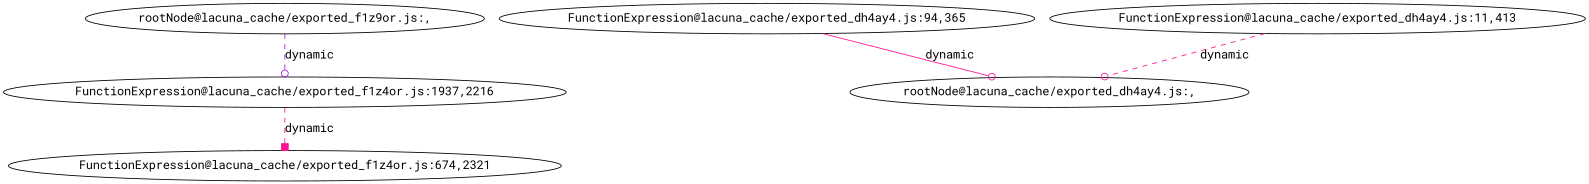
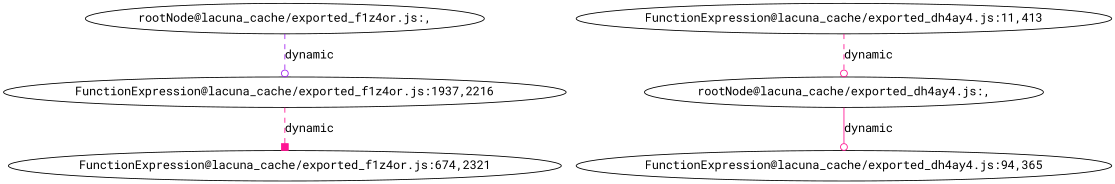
node "rootNode@lacuna_cache/exported_f1z9or.js:,": label "rootNode@lacuna_cache/exported_f1z9or.js:," -> "rootNode@lacuna_cache/exported_f1z4or.js:,"
edge "FunctionExpression@lacuna_cache/exported_dh4ay4.js:94,365" -> "rootNode@lacuna_cache/exported_dh4ay4.js:,": reversed
